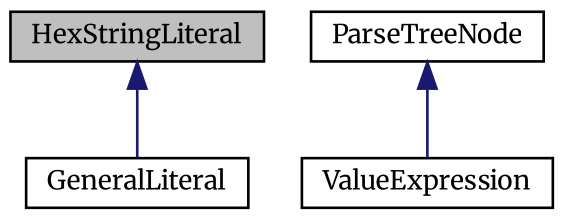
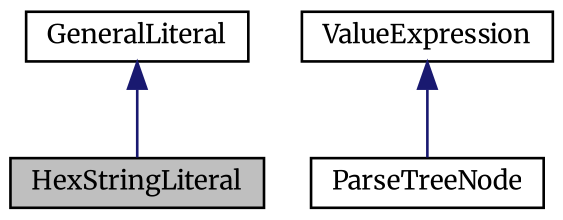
edge "GeneralLiteral" -> "HexStringLiteral": reversed
edge "ValueExpression" -> "ParseTreeNode": reversed
